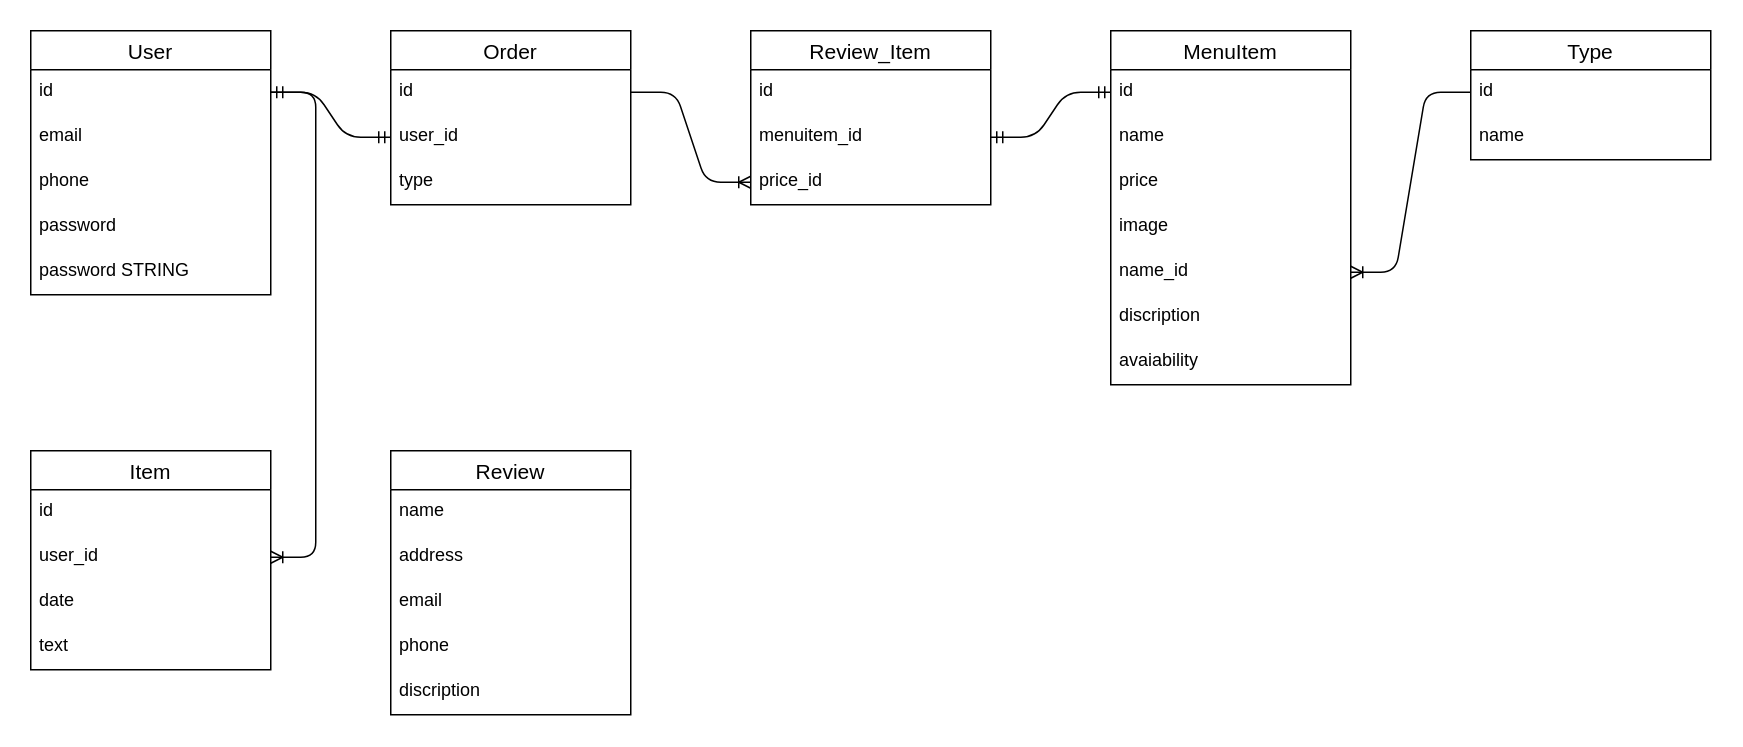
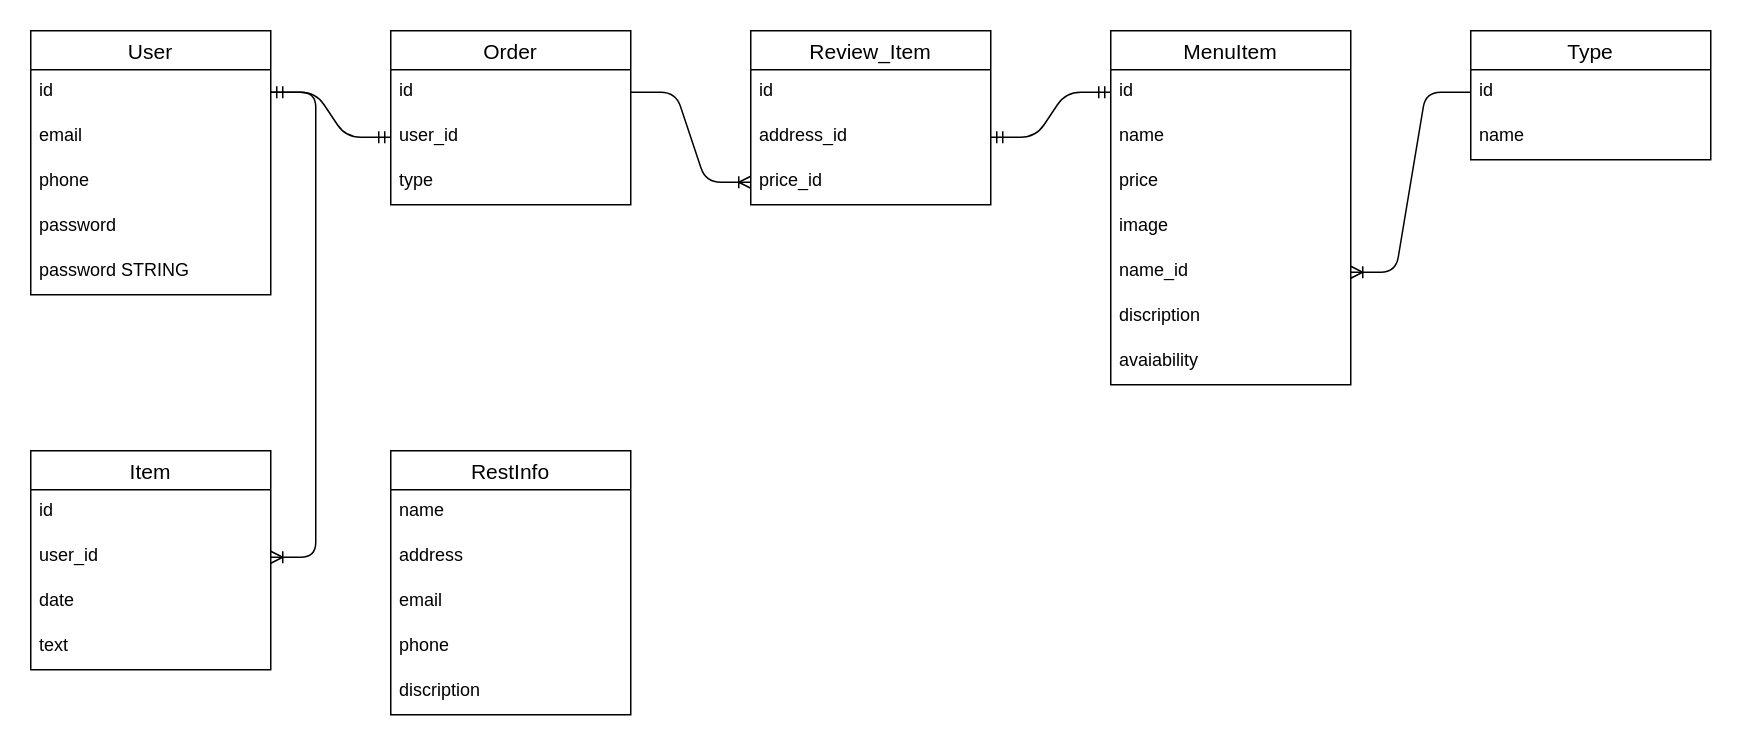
node "menuitem_id": label "menuitem_id" -> "address_id"
node "Review": label "Review" -> "RestInfo"
